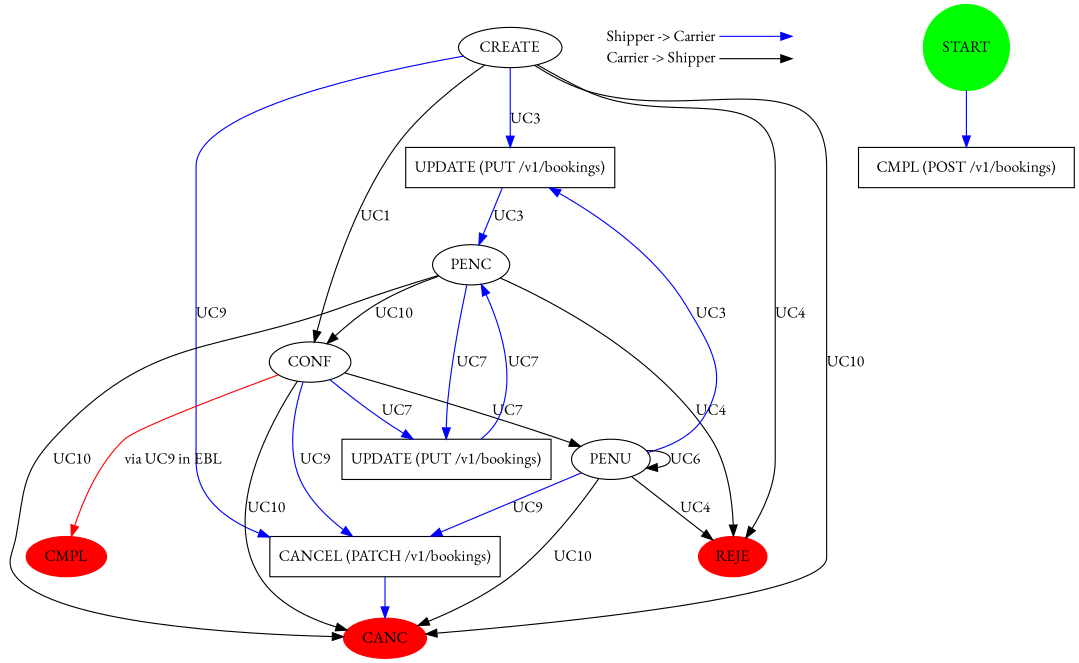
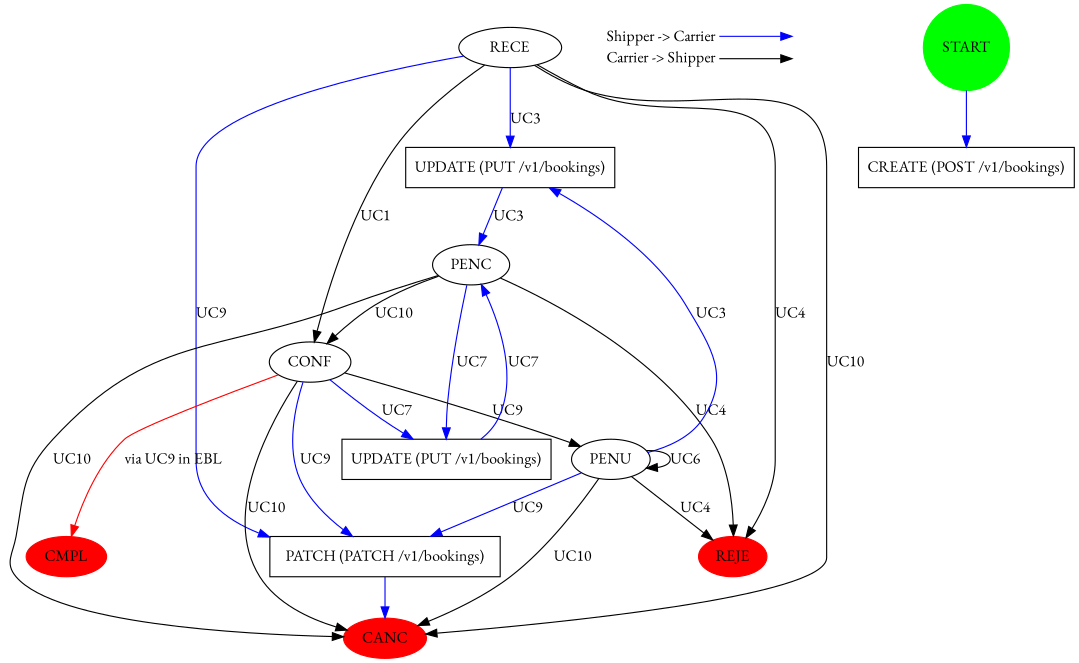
node "CREATE": label "CREATE" -> "RECE"
node "CMPL (POST /v1/bookings)": label "CMPL (POST /v1/bookings)" -> "CREATE (POST /v1/bookings)"
edge "CONF" -> "PENU": label "UC7" -> "UC9"
node "CANCEL (PATCH /v1/bookings)": label "CANCEL (PATCH /v1/bookings)" -> "PATCH (PATCH /v1/bookings)"
